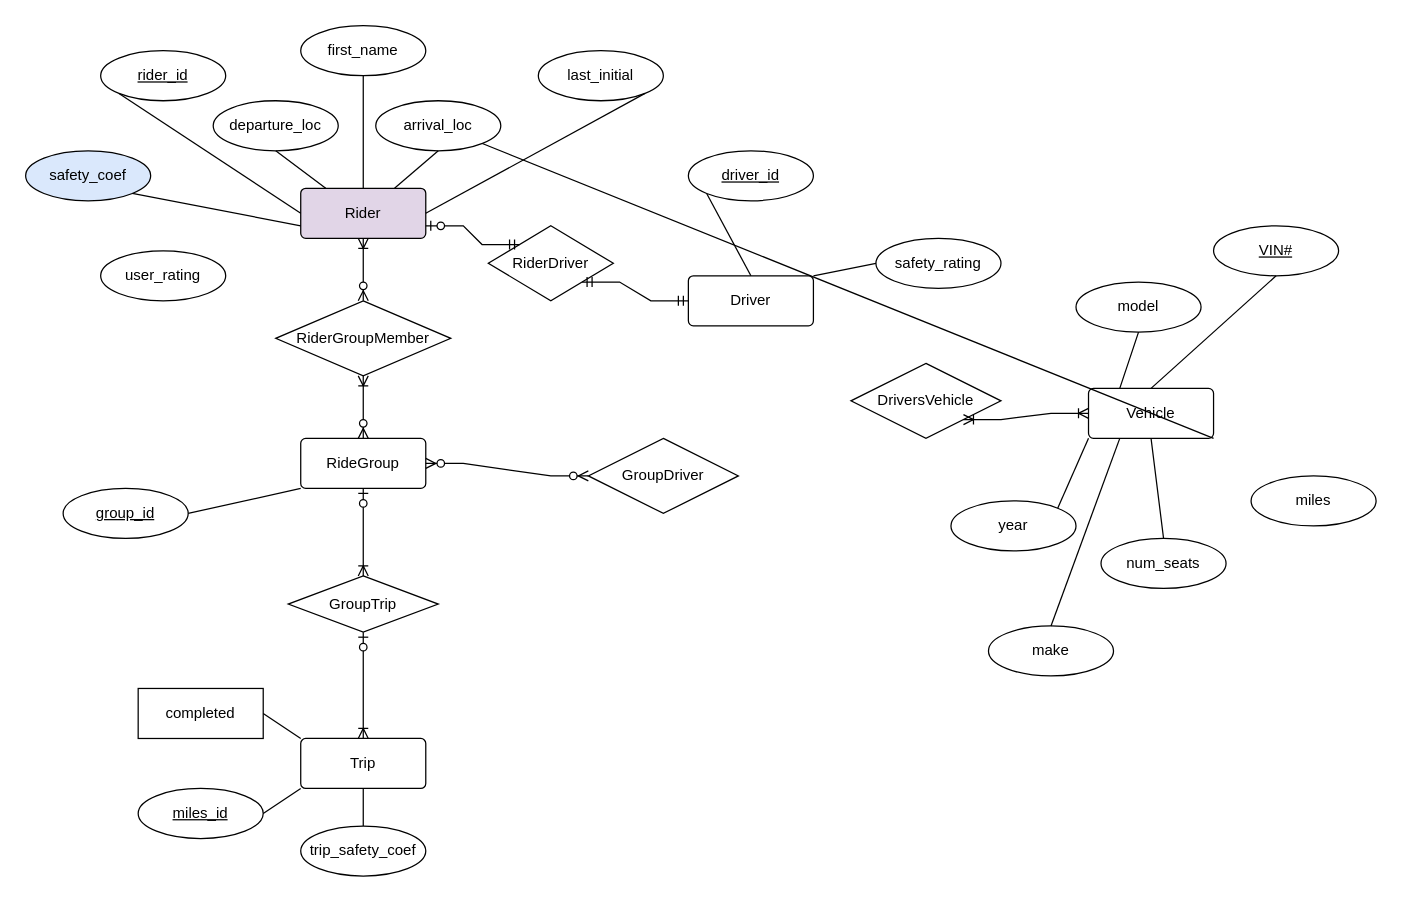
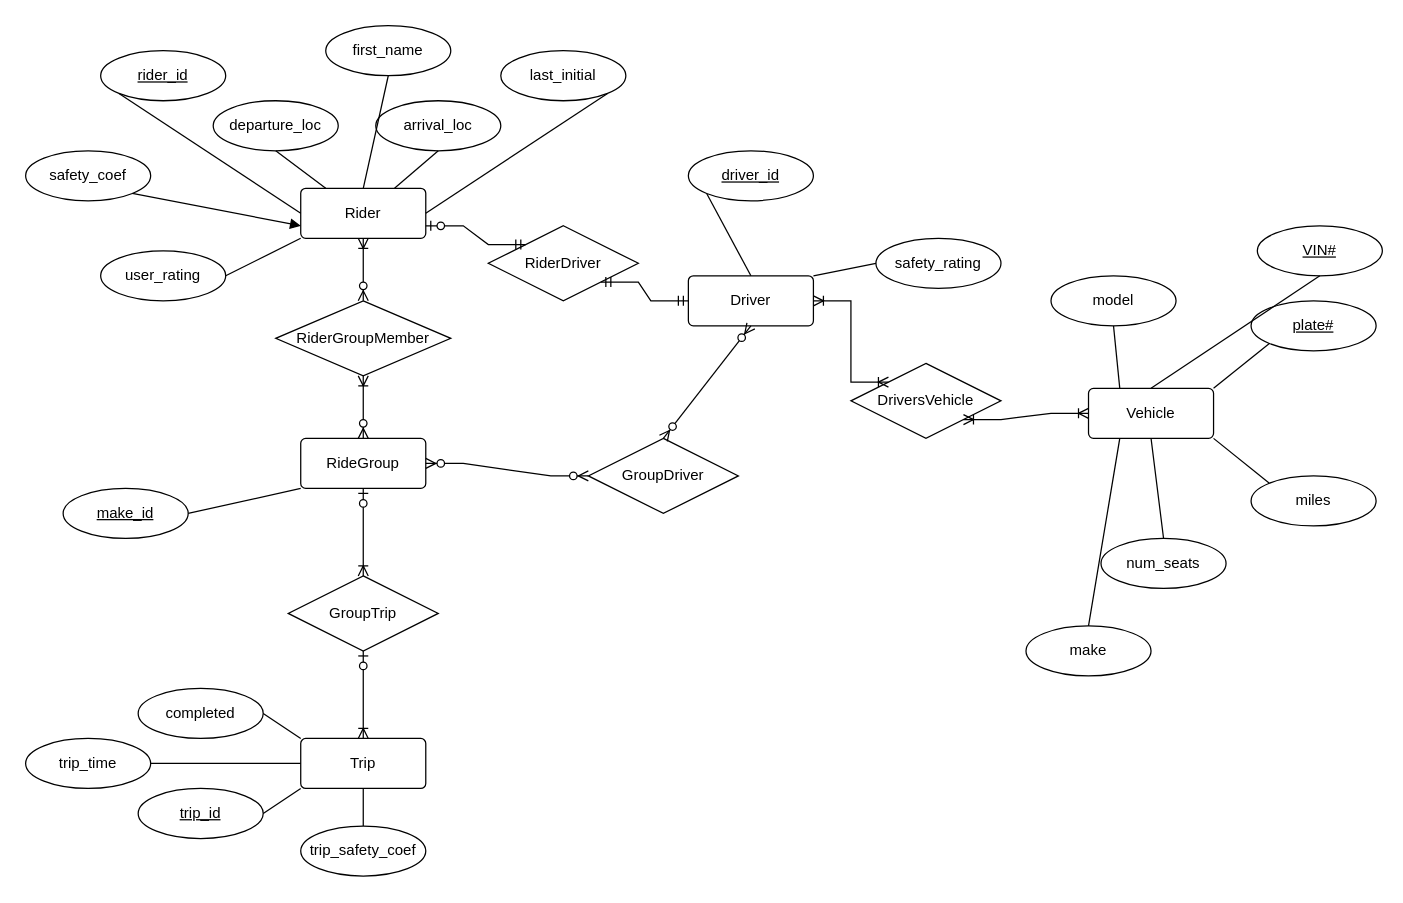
node "first_name": moved (363, 51) -> (388, 51)
node "last_initial": moved (601, 76) -> (563, 76)
node "safety_coef": fillcolor #dae8fc -> #ffffff
node "Rider": fillcolor #e1d5e7 -> #ffffff
edge "safety_coef" -- "Rider": arrowhead none -> block
node "VIN#": moved (1276, 251) -> (1319, 251)
edge "Rider" -- "user_rating": added
node "RiderDriver": size 125x75 -> 150x75
node "model": moved (1138, 307) -> (1113, 301)
node "plate#": added
edge "Driver" -- "DriversVehicle": added
edge "arrival_loc" -- "Vehicle": now "miles" -- "Vehicle"
edge "plate#" -- "Vehicle": added
edge "Driver" -- "GroupDriver": added
edge "Vehicle" -- "year": removed
node "group_id": label "group_id" -> "make_id"
node "year": removed
node "GroupTrip": size 150x56 -> 150x75
node "make": moved (1051, 651) -> (1088, 651)
node "completed": shape rectangle -> ellipse
node "trip_time": added
edge "trip_time" -- "Trip": added
node "miles_id": label "miles_id" -> "trip_id"
